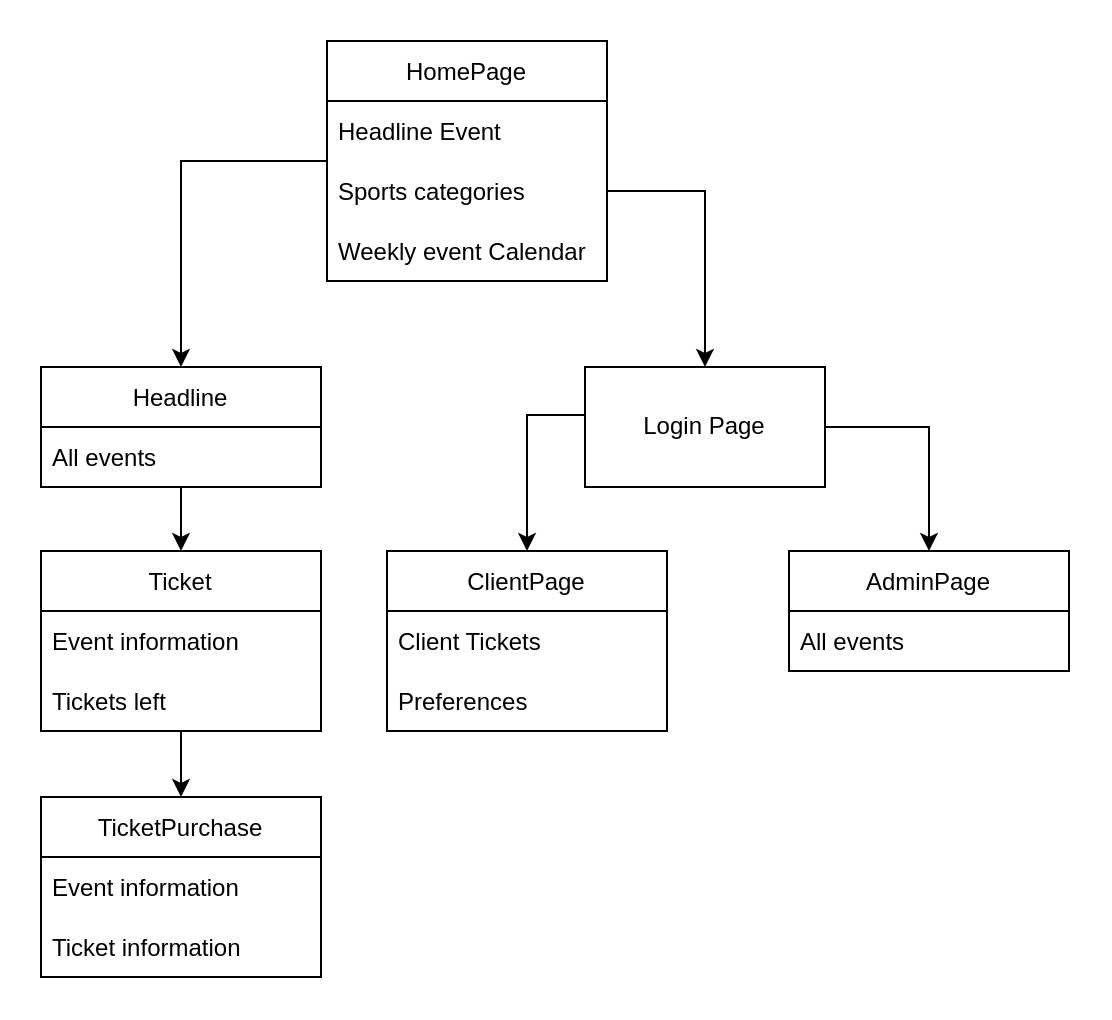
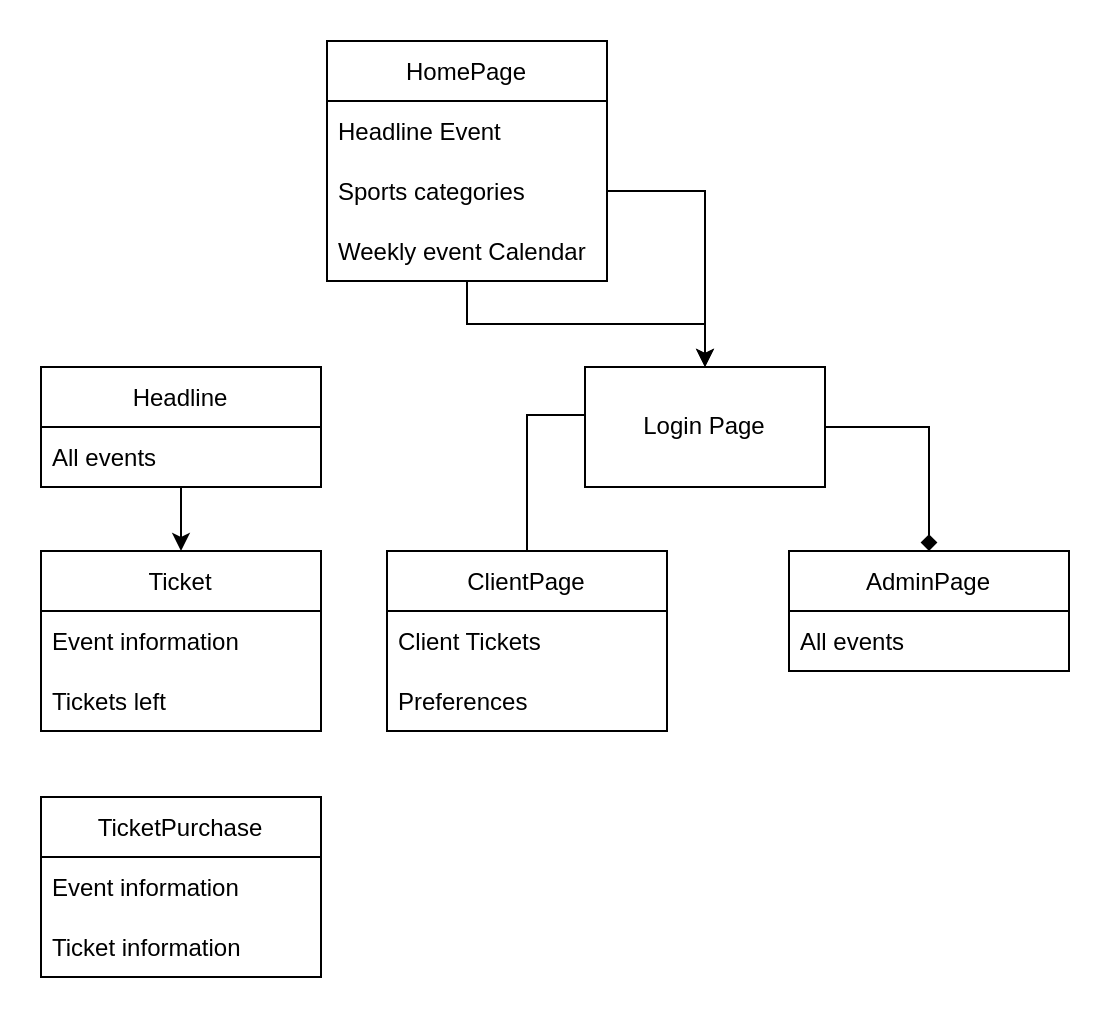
edge "HomePage" -> "Headline": now "HomePage" -> "Login Page"
edge "Login Page" -> "ClientPage": arrowhead classic -> none
edge "Login Page" -> "AdminPage": arrowhead classic -> diamond
edge "Ticket" -> "TicketPurchase": removed
